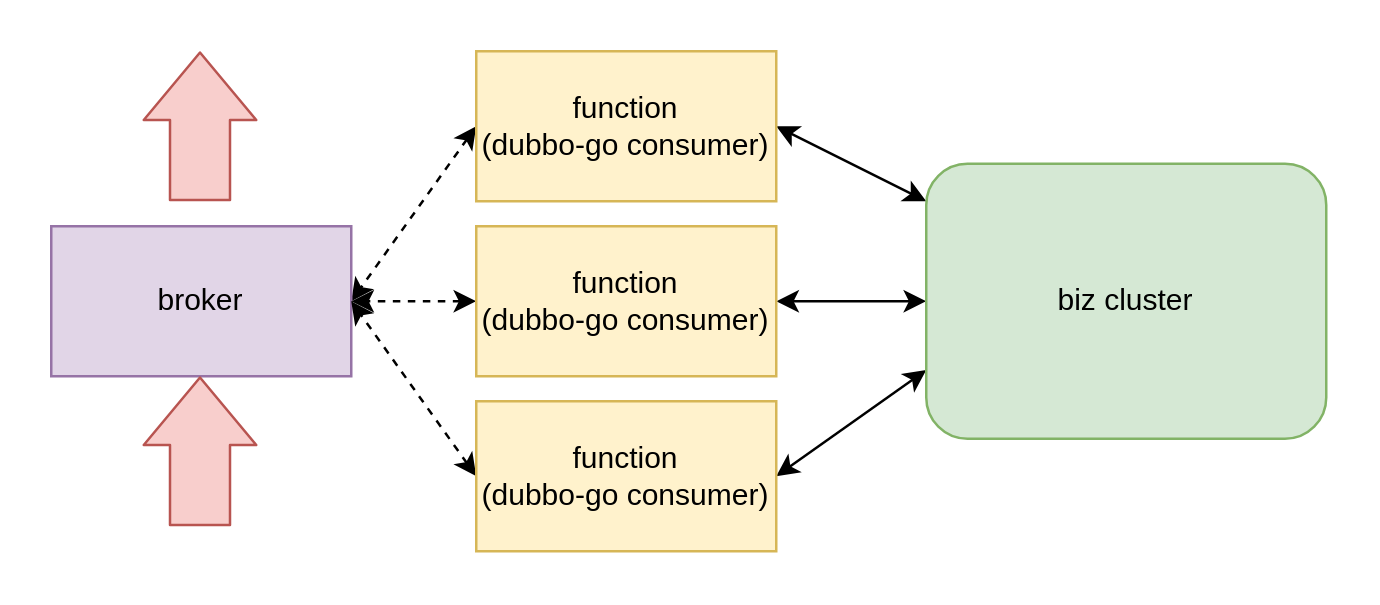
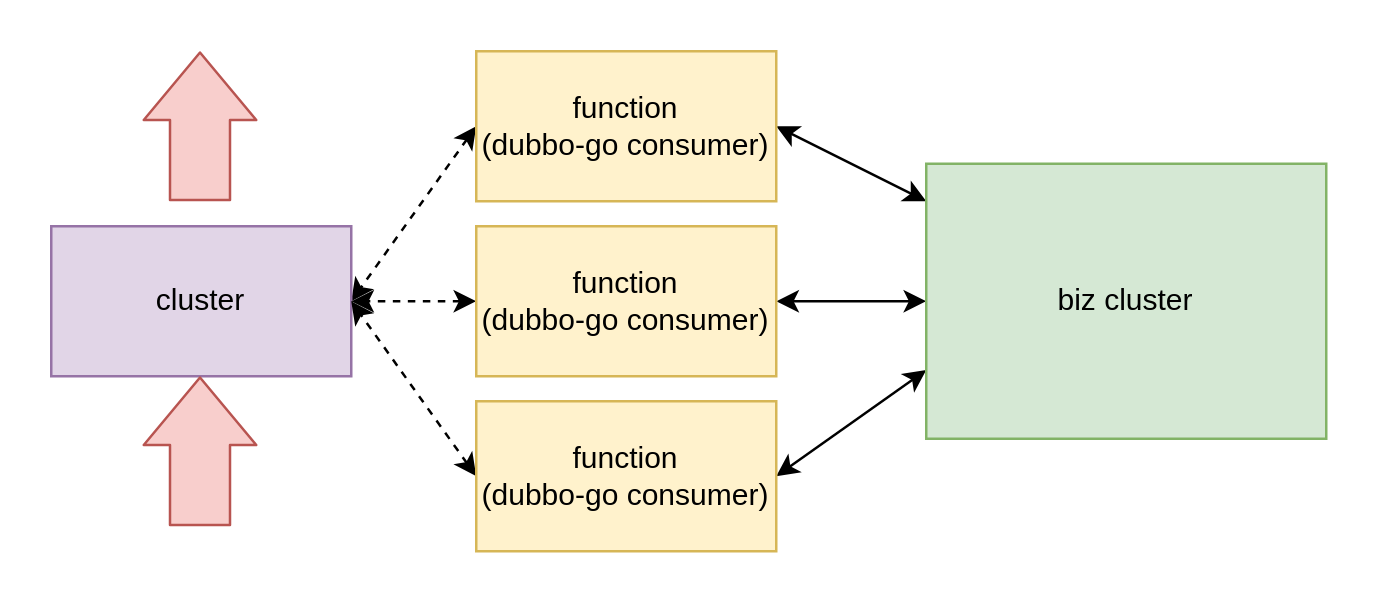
node "broker": label "broker" -> "cluster"
node "biz cluster": shape rounded rectangle -> rectangle
